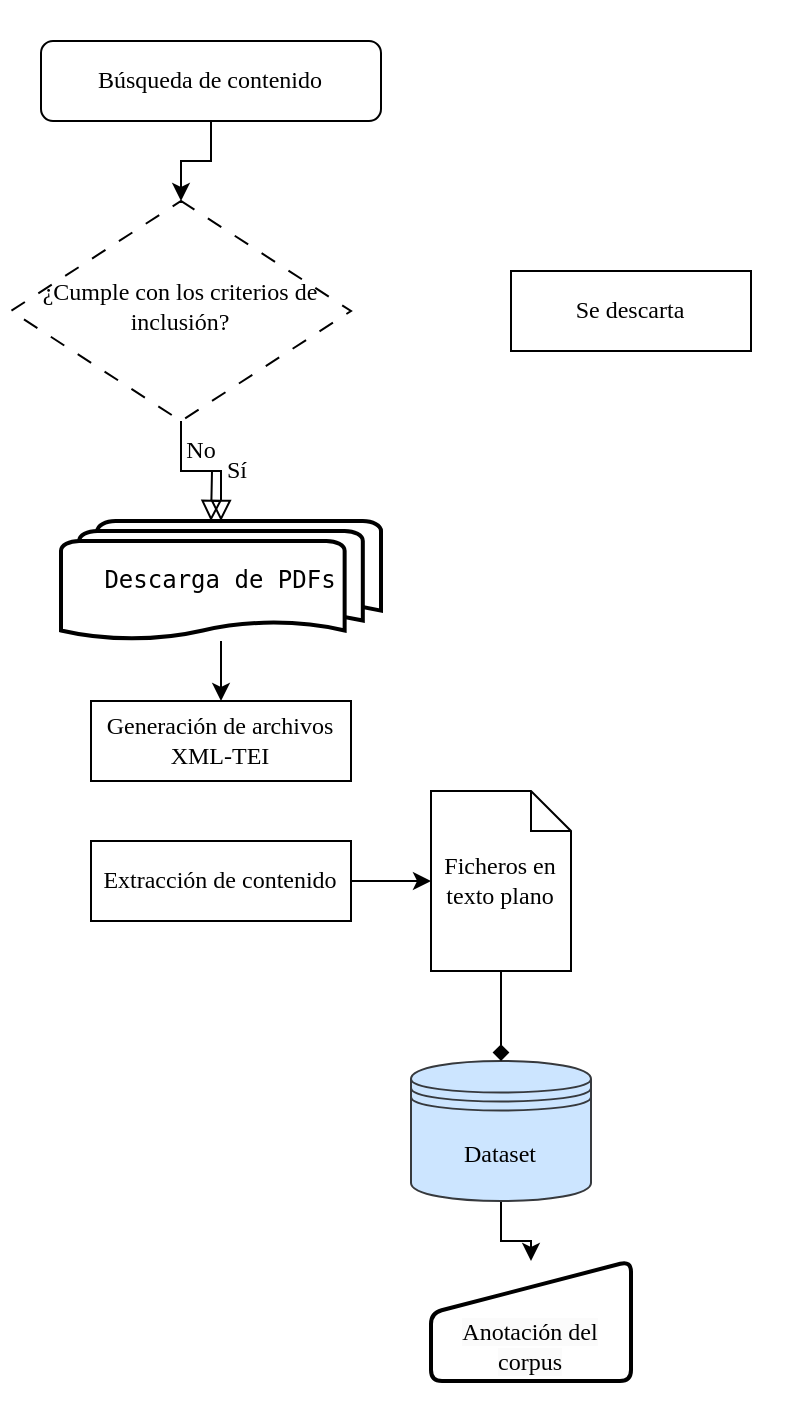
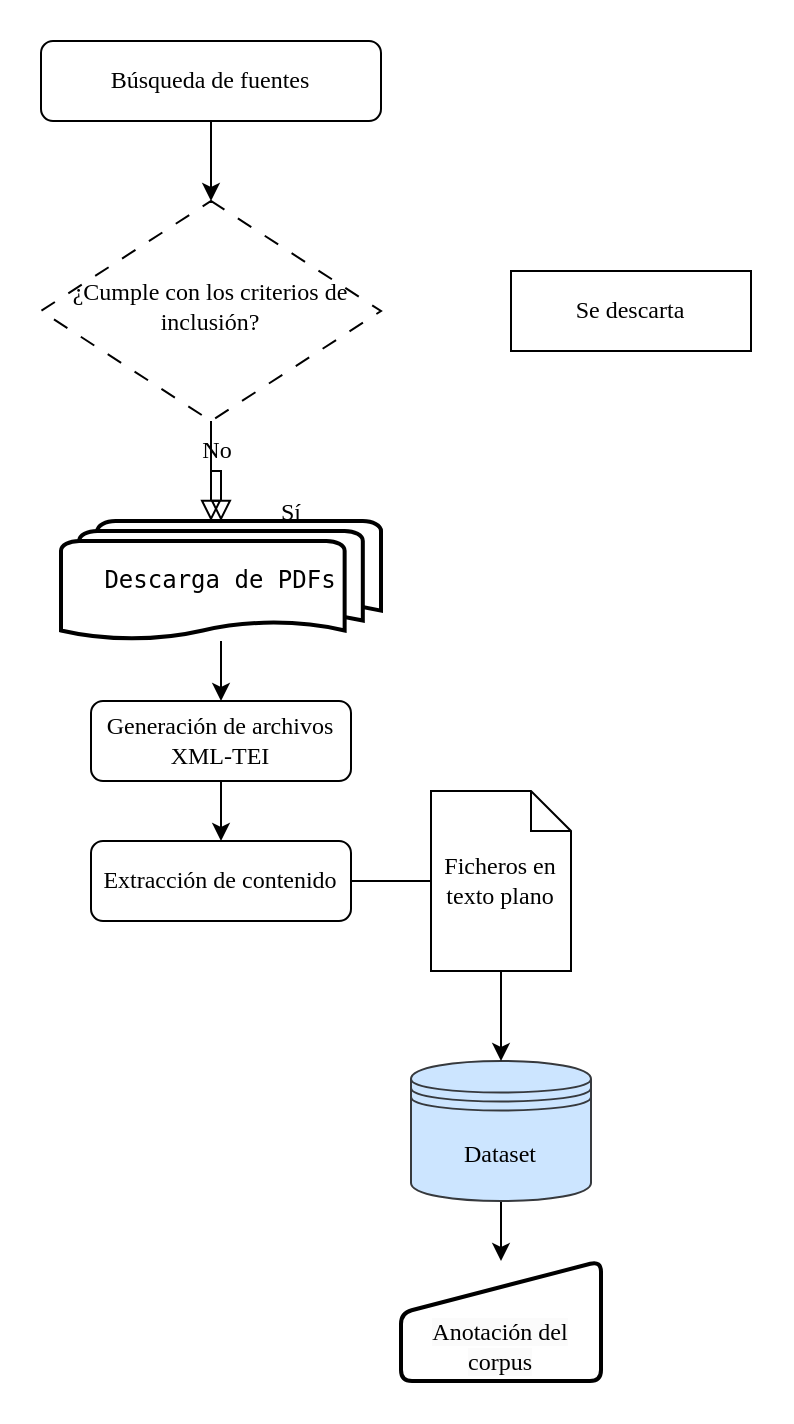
node "Búsqueda de contenido": label "Búsqueda de contenido" -> "Búsqueda de fuentes"
node "¿Cumple con los criterios de inclusión?": moved (181, 311) -> (211, 311)
node "Generación de archivos XML-TEI": shape rectangle -> rounded rectangle
edge "Generación de archivos XML-TEI" -> "Extracción de contenido": added
node "Extracción de contenido": shape rectangle -> rounded rectangle
edge "Extracción de contenido" -> "Ficheros en texto plano": arrowhead classic -> none
edge "Ficheros en texto plano" -> "Dataset": arrowhead diamond -> classic
node "Anotación del corpus": moved (531, 1321) -> (501, 1321)
